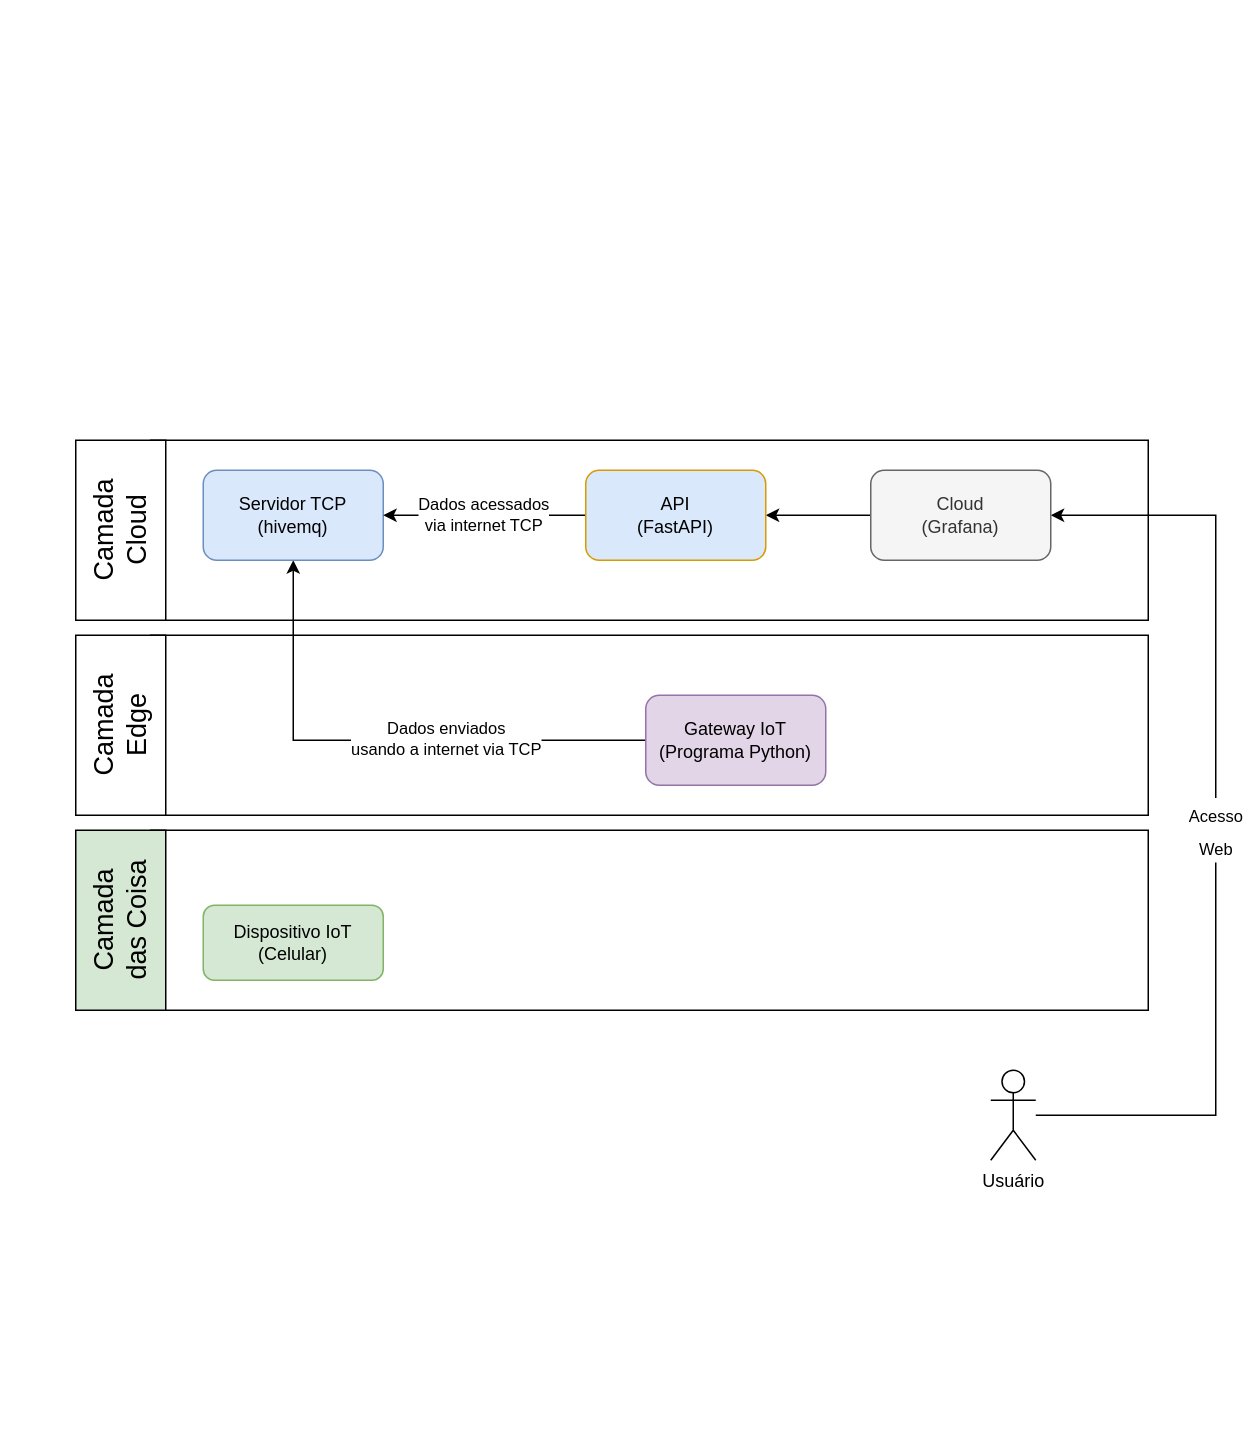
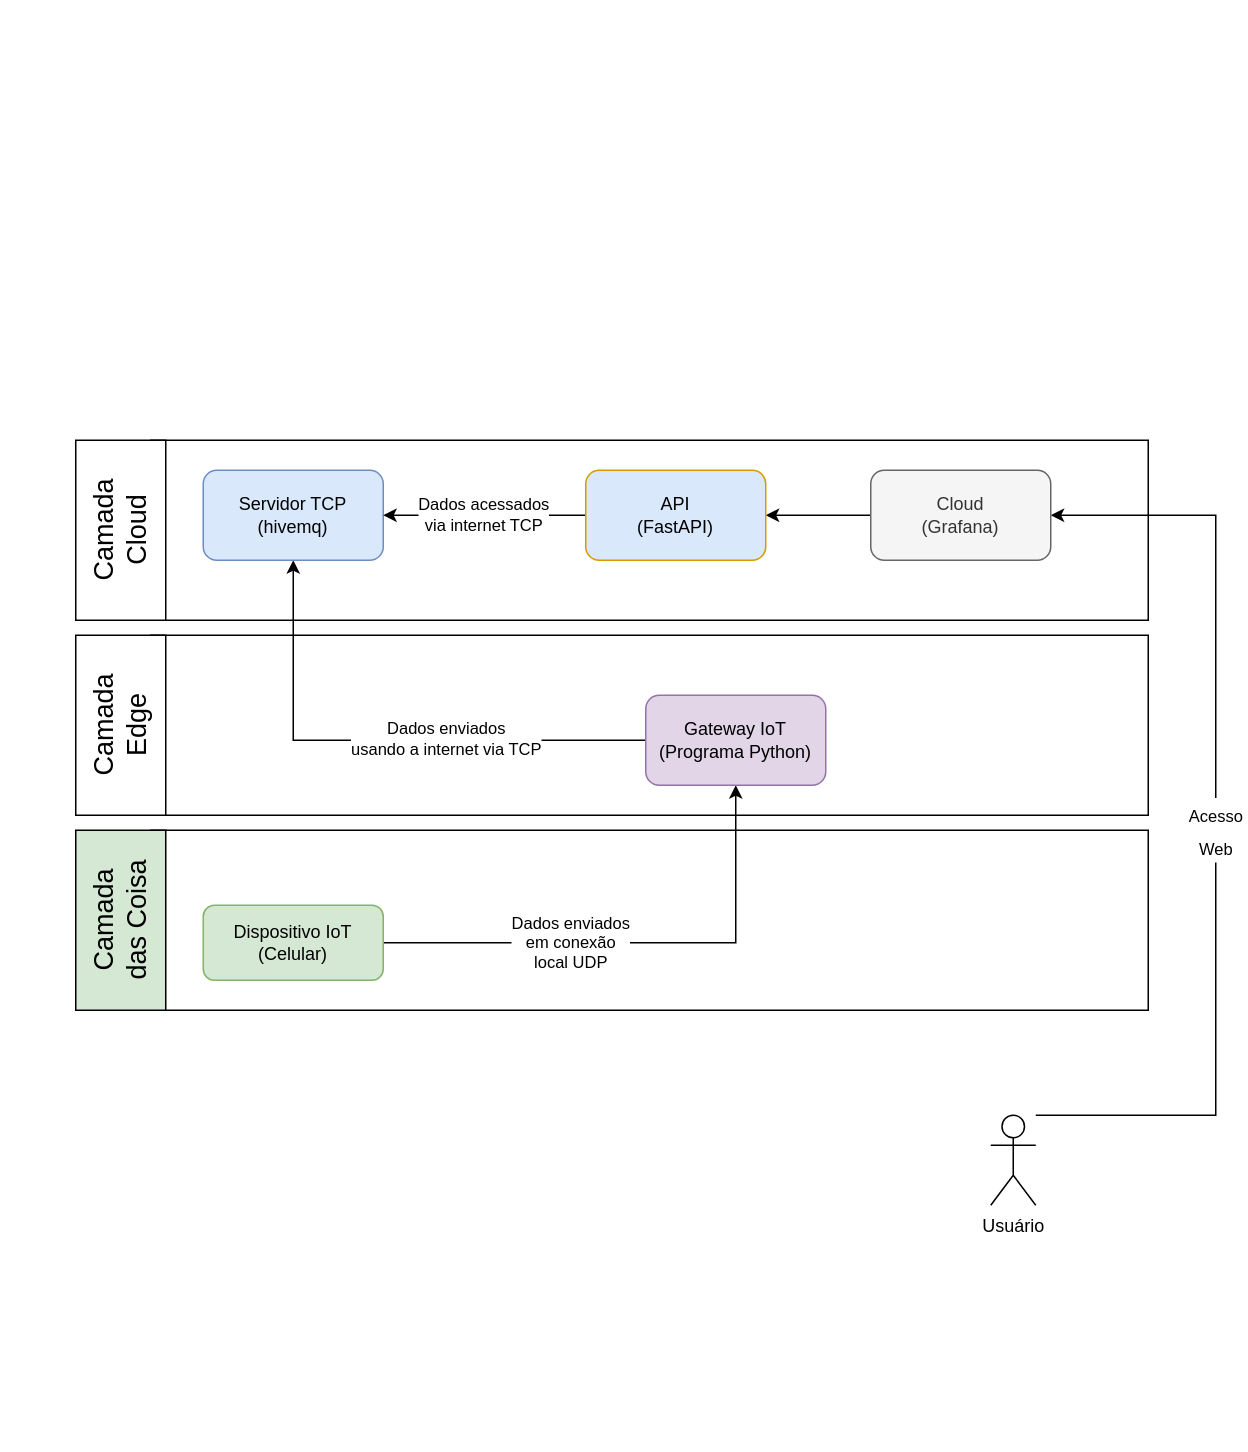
edge "Dispositivo IoT (Celular)" -> "Gateway IoT (Programa Python)": added, label "Dados enviados em conexão local UDP"
node "Usuário": moved (1013, 1115) -> (1013, 1160)
